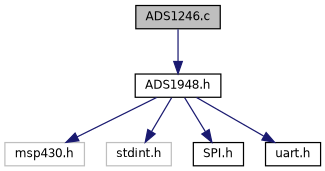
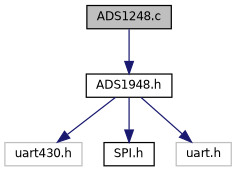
node "ADS1246.c": label "ADS1246.c" -> "ADS1248.c"
node "msp430.h": label "msp430.h" -> "uart430.h"
node "stdint.h": removed
node "uart.h": color black -> grey75
